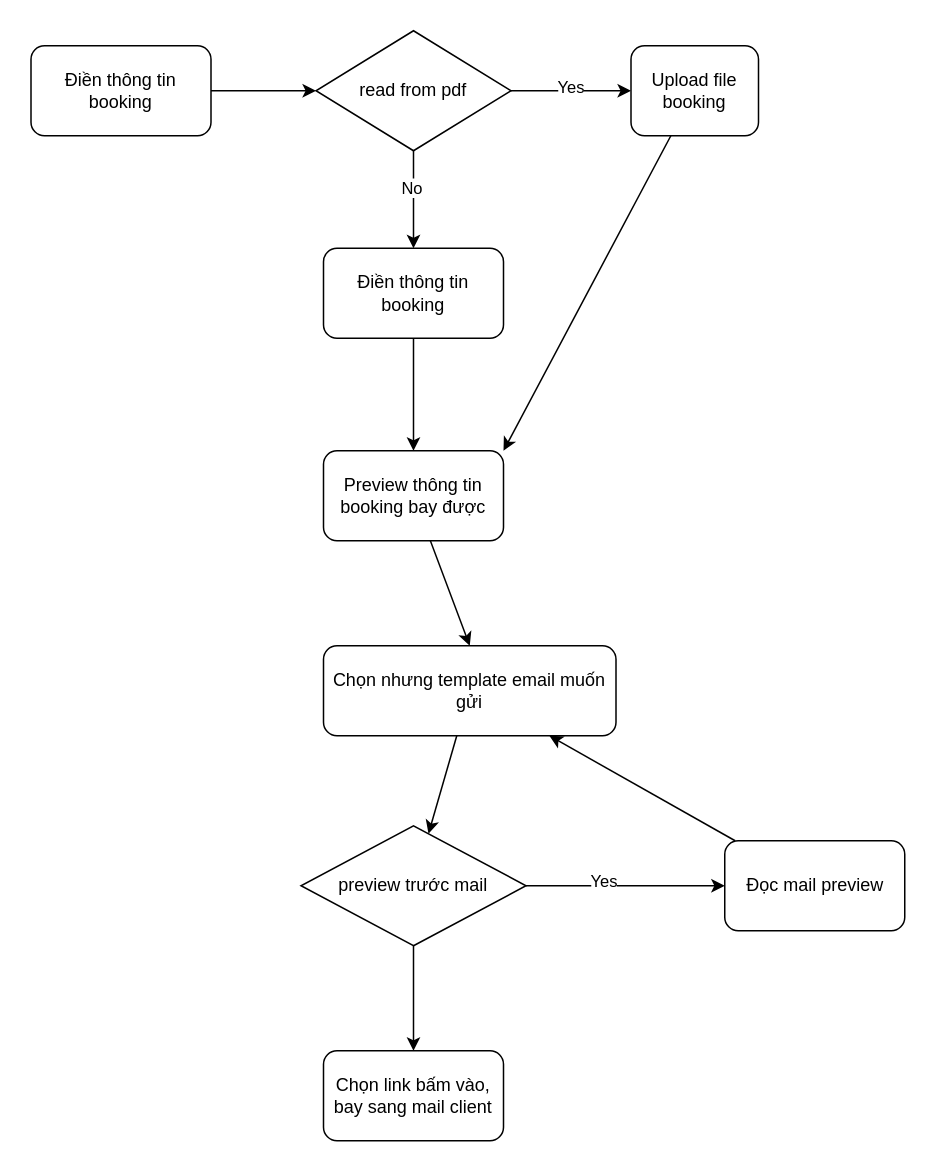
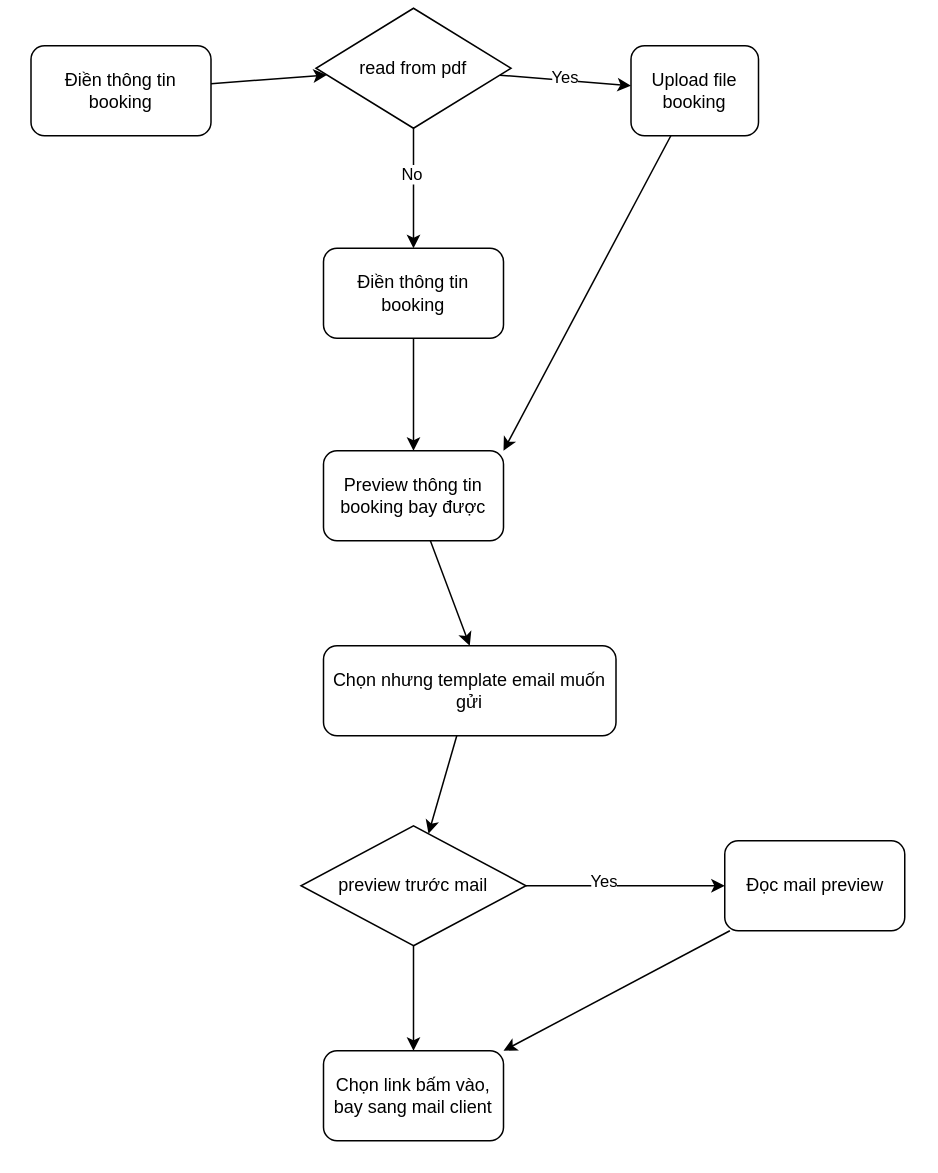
node "read from pdf": moved (413, 91) -> (413, 68)
edge "Đọc mail preview" -> "Chọn nhưng template email muốn gửi": now "Đọc mail preview" -> "Chọn link bấm vào, bay sang mail client"
